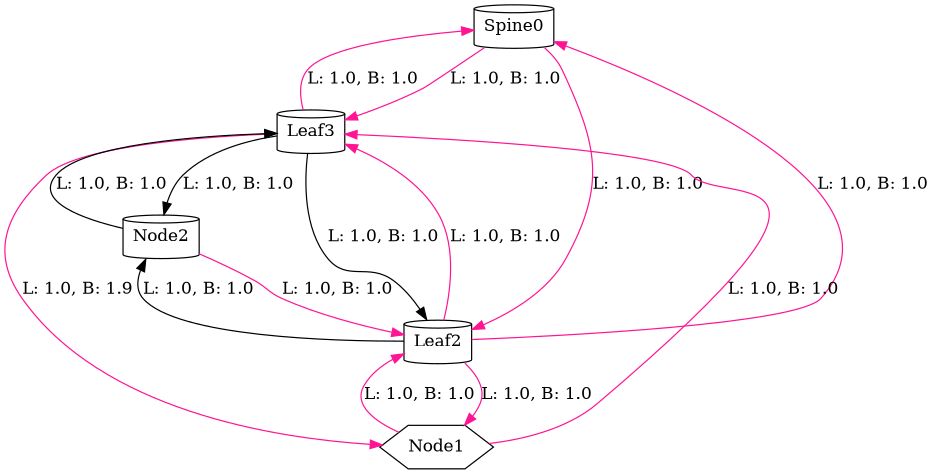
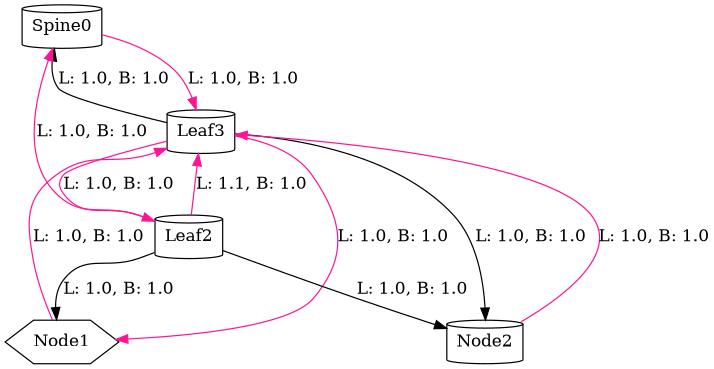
edge "Leaf3" -> "Spine0": color deeppink -> black
edge "Node2" -> "Leaf3": color black -> deeppink
edge "Spine0" -> "Leaf2": removed, label "L: 1.0, B: 1.0"
edge "Leaf2" -> "Leaf3": label "L: 1.0, B: 1.0" -> "L: 1.1, B: 1.0"
edge "Leaf3" -> "Leaf2": color black -> deeppink
edge "Leaf3" -> "Node1": label "L: 1.0, B: 1.9" -> "L: 1.0, B: 1.0"
edge "Node2" -> "Leaf2": removed, label "L: 1.0, B: 1.0"
edge "Leaf2" -> "Node1": color deeppink -> black
edge "Node1" -> "Leaf2": removed, label "L: 1.0, B: 1.0"
